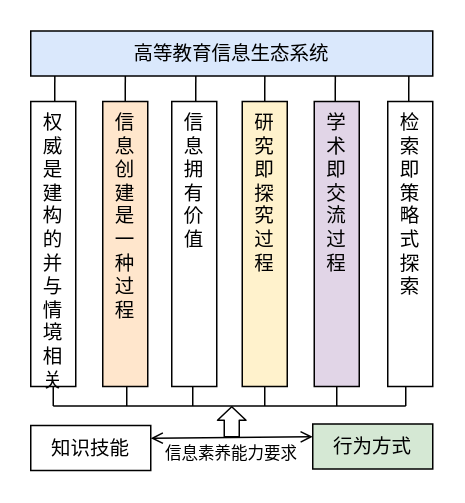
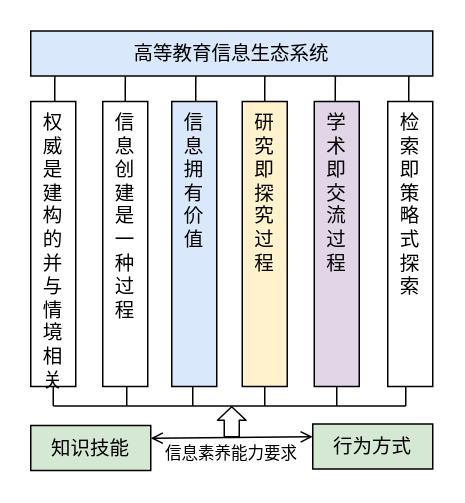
node "信息创建是一种过程": fillcolor #ffe6cc -> #ffffff
node "信息拥有价值": fillcolor #ffffff -> #dae8fc
node "知识技能": fillcolor #ffffff -> #d5e8d4
